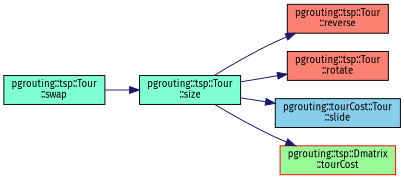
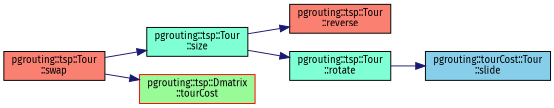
node "pgrouting::tsp::Tour ::rotate": fillcolor salmon -> aquamarine
node "pgrouting::tsp::Tour ::swap": fillcolor aquamarine -> salmon
edge "pgrouting::tsp::Tour ::size" -> "pgrouting::tourCost::Tour ::slide": now "pgrouting::tsp::Tour ::rotate" -> "pgrouting::tourCost::Tour ::slide"
edge "pgrouting::tsp::Tour ::size" -> "pgrouting::tsp::Dmatrix ::tourCost": now "pgrouting::tsp::Tour ::swap" -> "pgrouting::tsp::Dmatrix ::tourCost"
